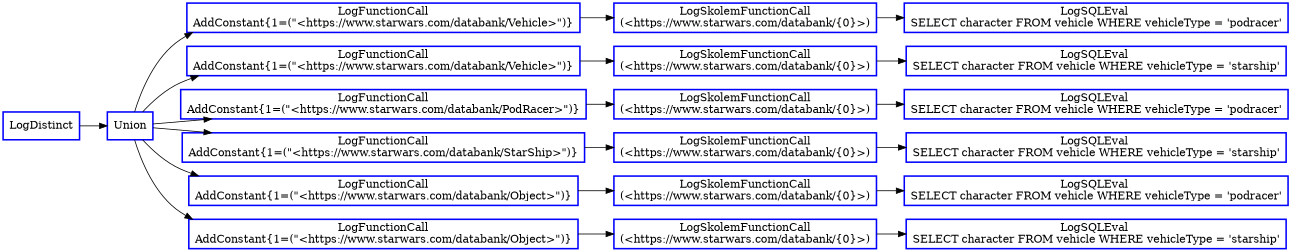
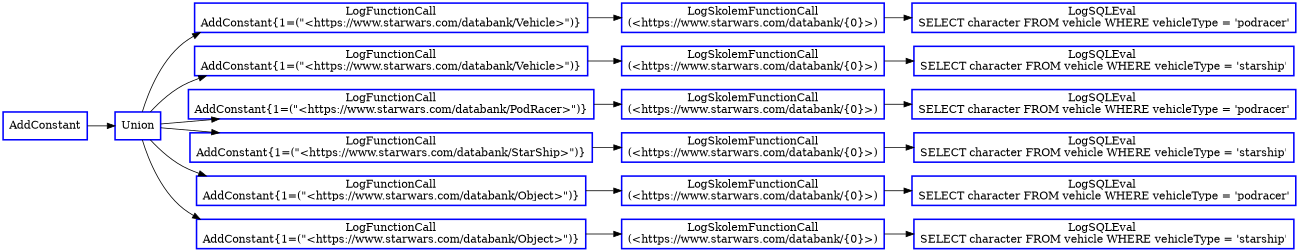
node "LogDistinct": label "LogDistinct" -> "AddConstant"
